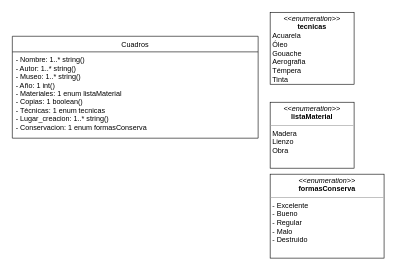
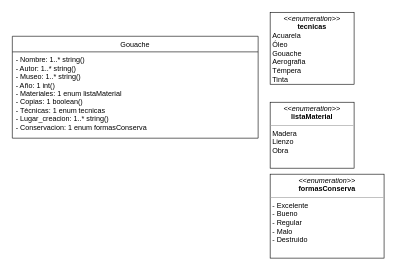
node "Cuadros": label "Cuadros" -> "Gouache"
